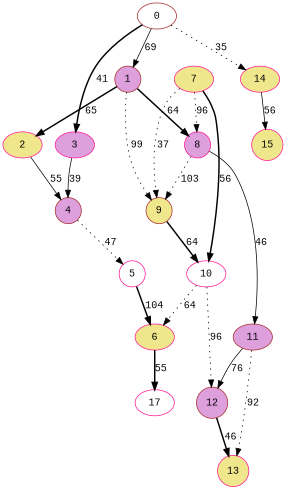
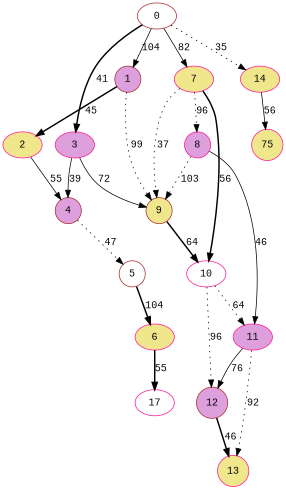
edge "0" -> "7": added, label "82"
edge "0" -> "1": label "69" -> "104"
edge "1" -> "8": removed, label "64"
edge "1" -> "2": label "65" -> "45"
node "15": label "15" -> "75"
edge "3" -> "9": added, label "72"
node "5": color deeppink -> brown
edge "10" -> "6": now "10" -> "11"
node "11": color brown -> deeppink
